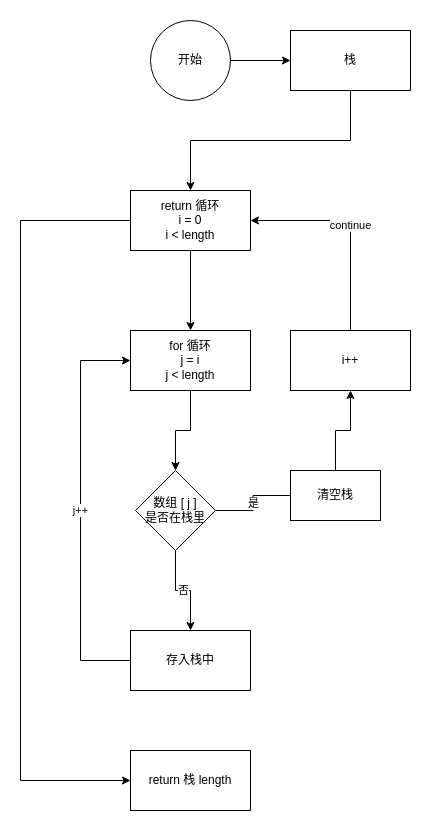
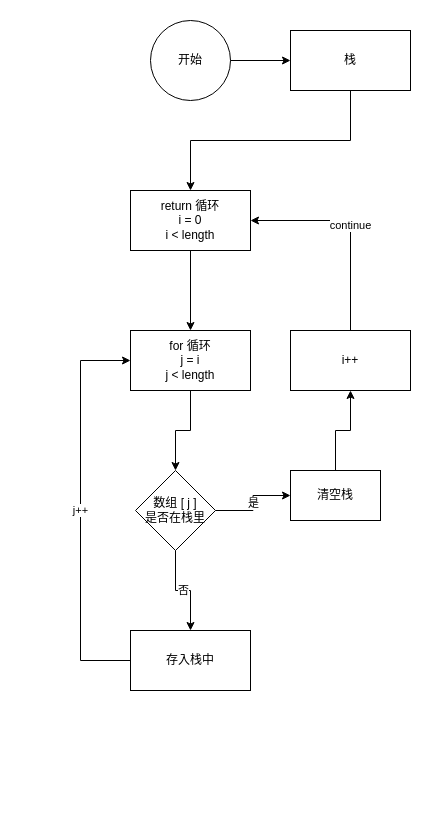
edge "清空栈" -- "数组 [ j ] 是否在栈里": arrowhead none -> classic
edge "return 循环 i = 0 i < length" -> "return 栈 length": removed
node "return 栈 length": removed
